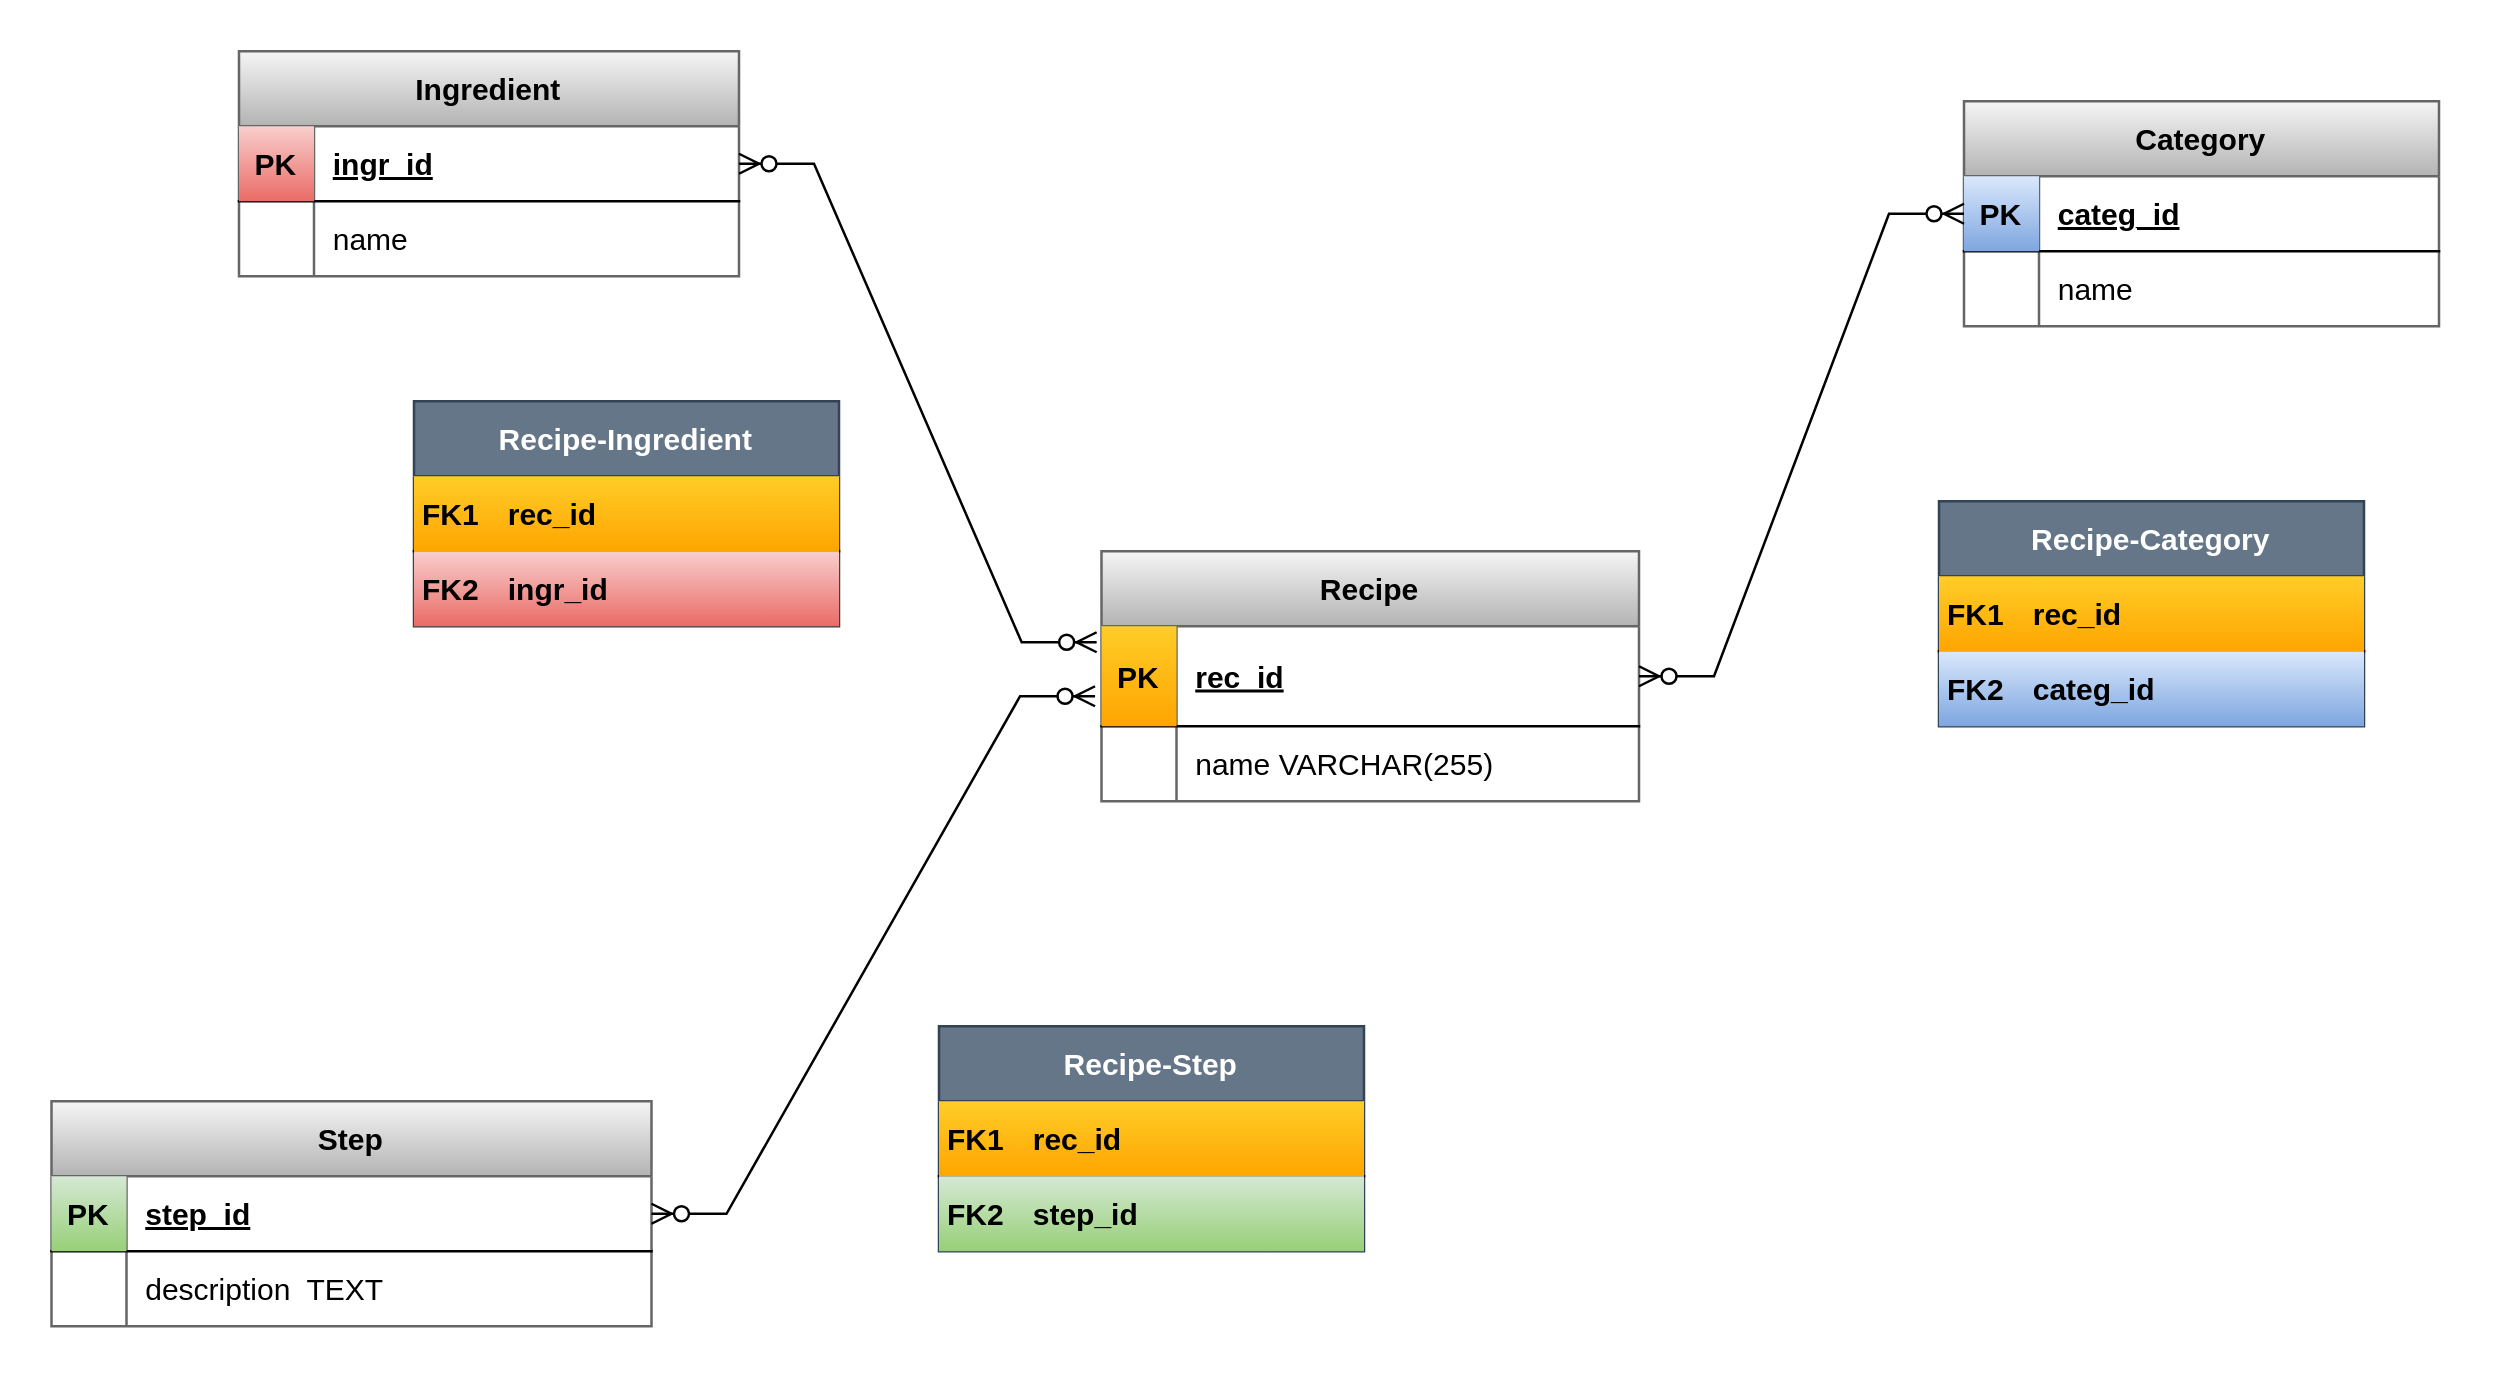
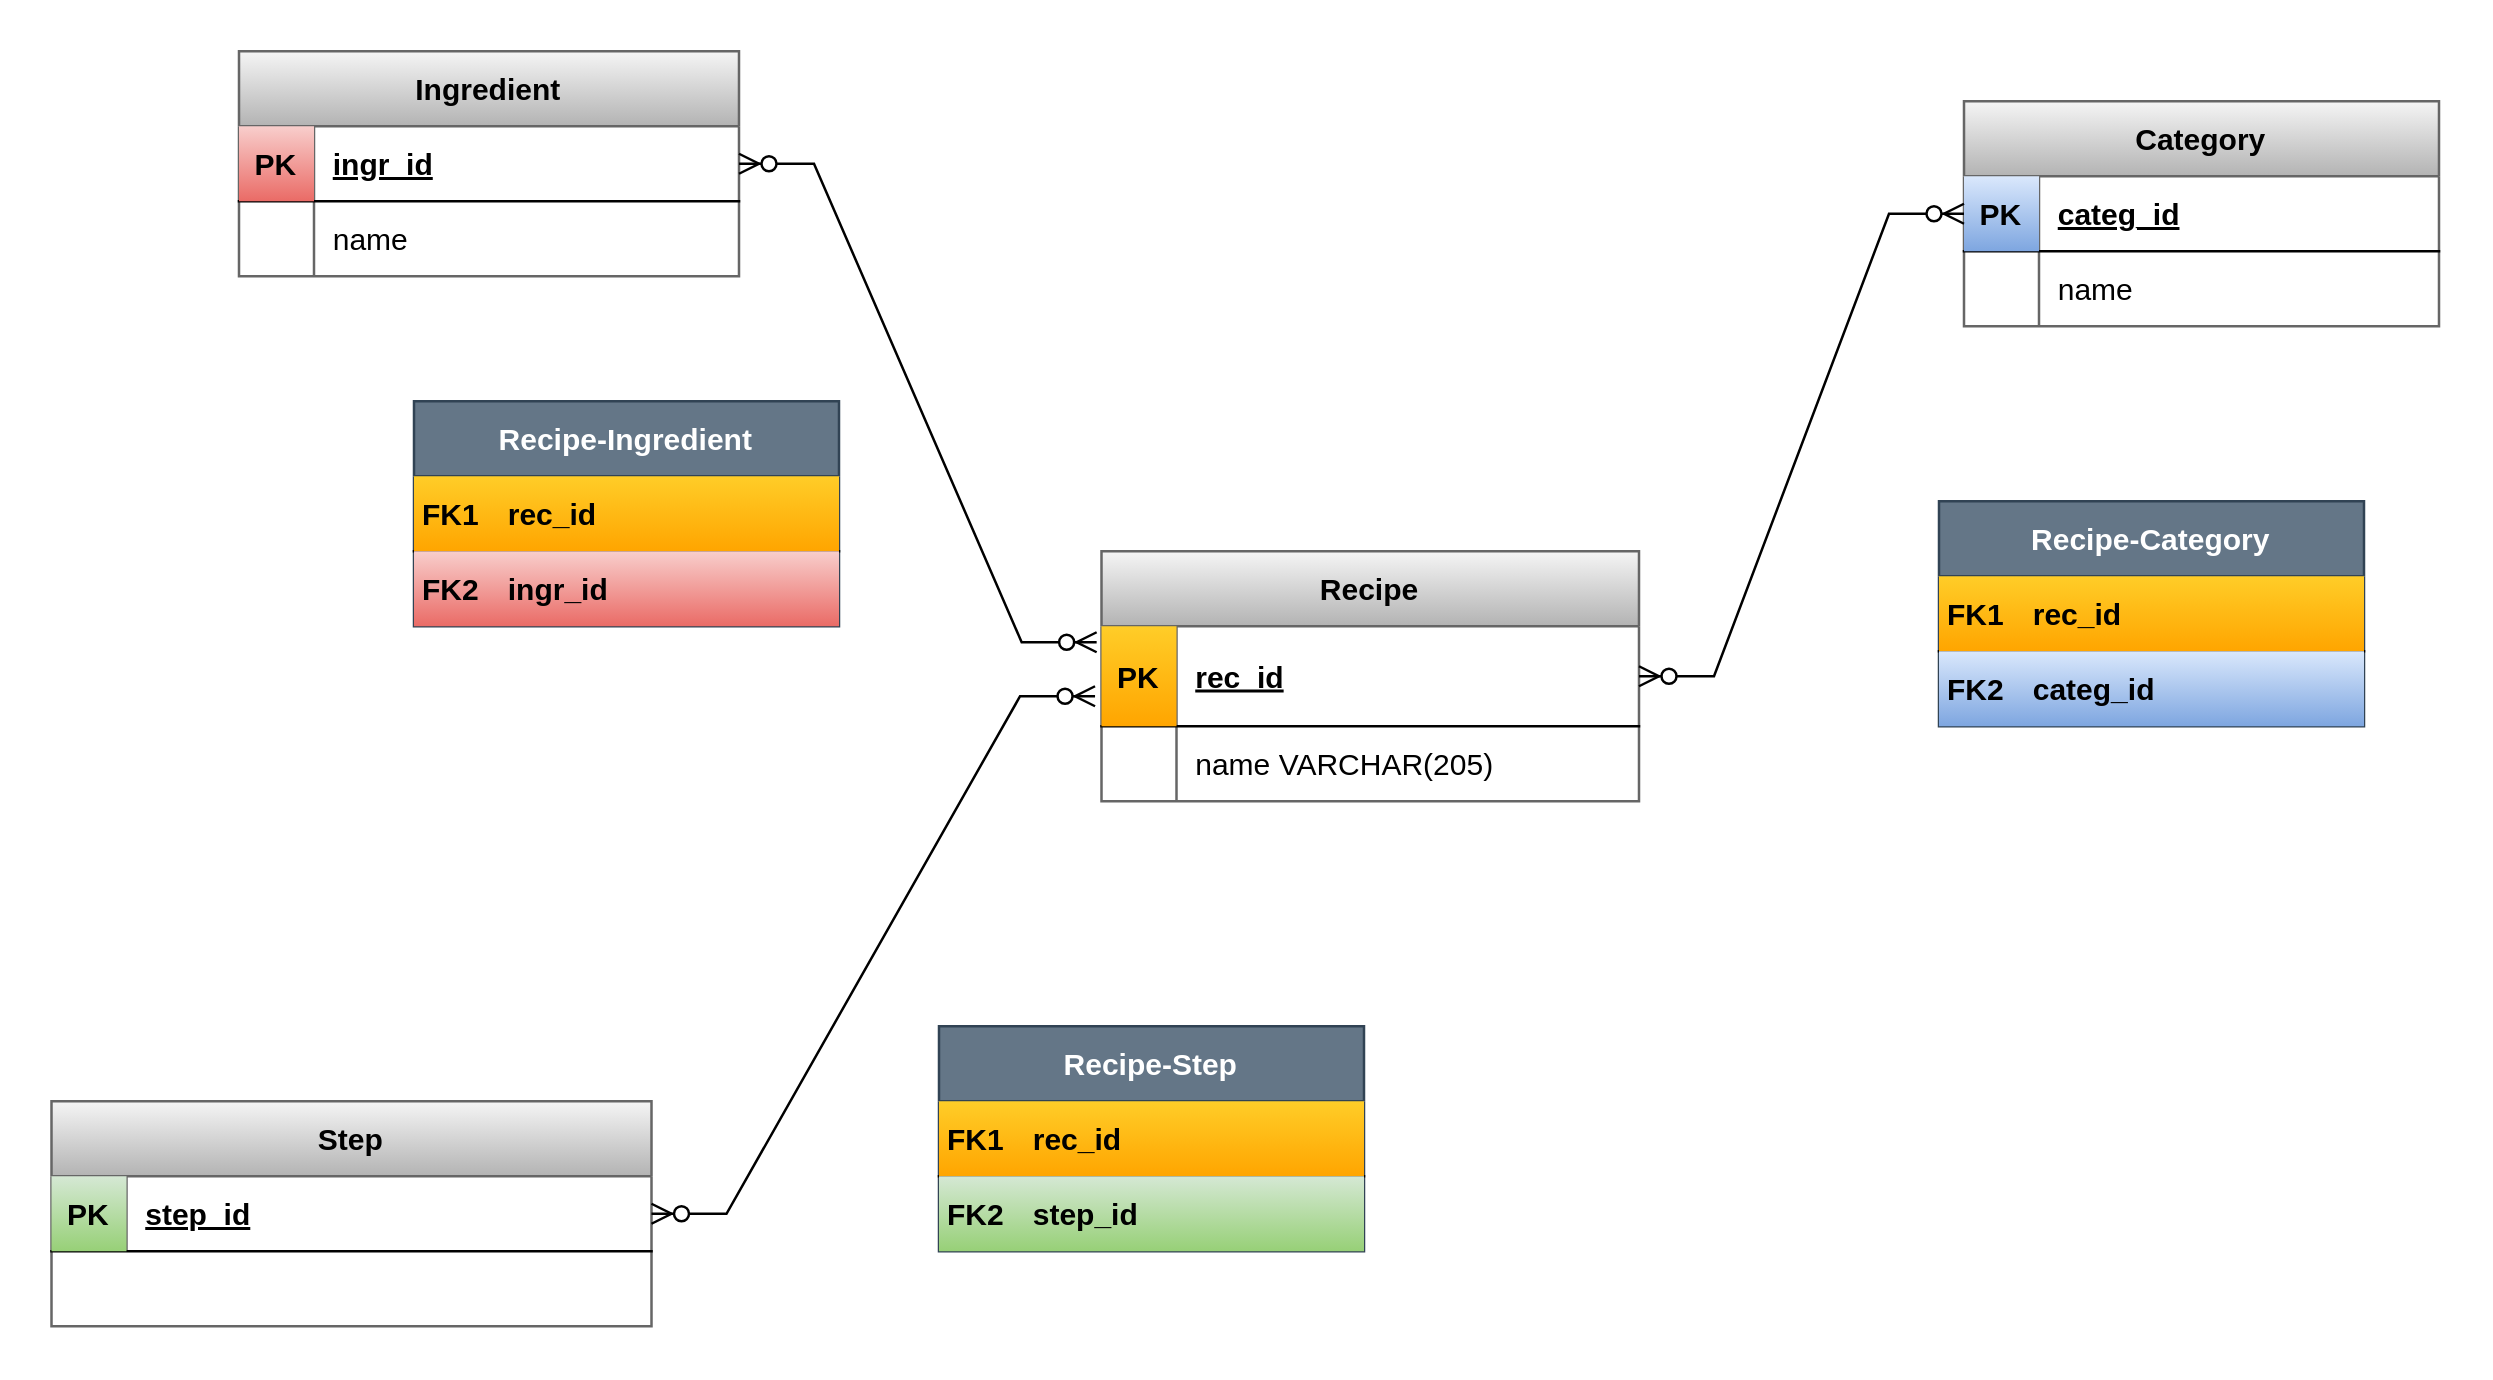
node "name VARCHAR(255)": label "name VARCHAR(255)" -> "name VARCHAR(205)"
node "description TEXT": removed
